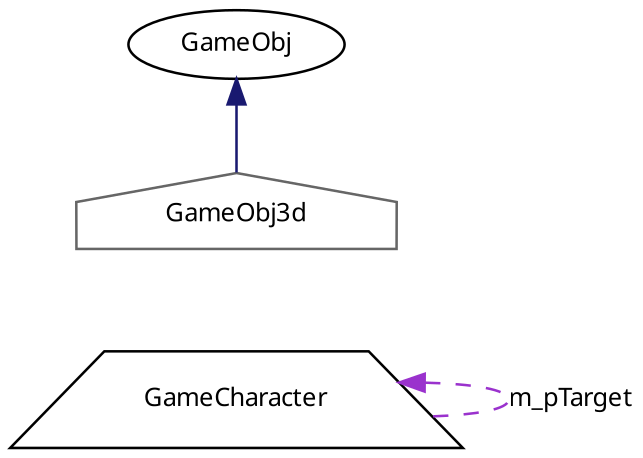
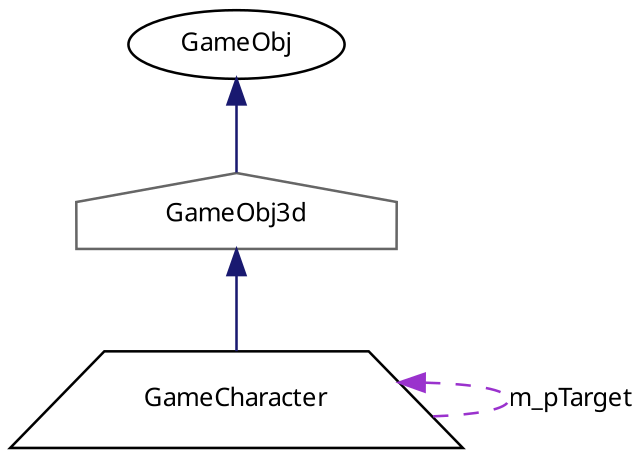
edge "GameCharacter" -> "GameObj3d": added
